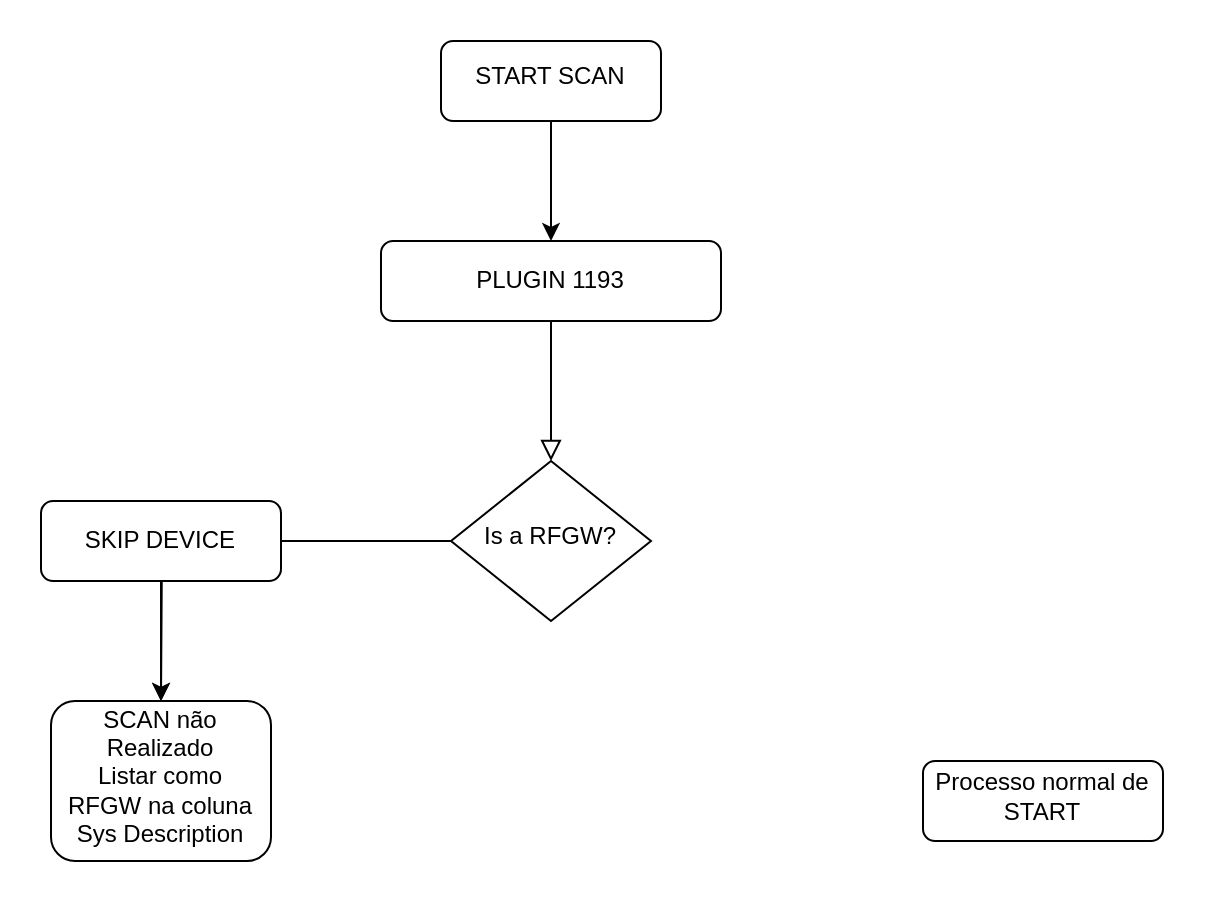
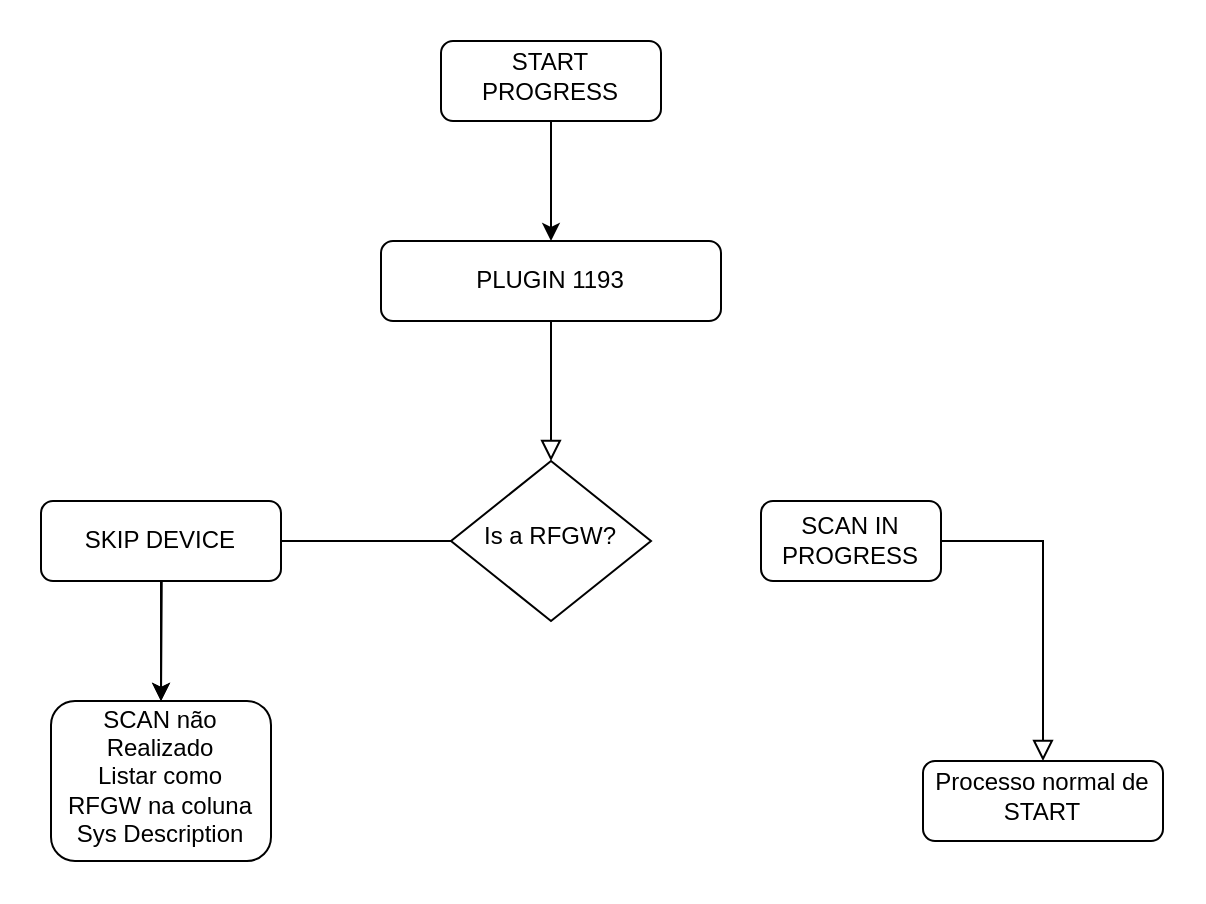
node "START SCAN": label "START SCAN" -> "START PROGRESS"
node "SCAN IN PROGRESS": added
edge "SCAN IN PROGRESS" -> "Processo normal de START": added
